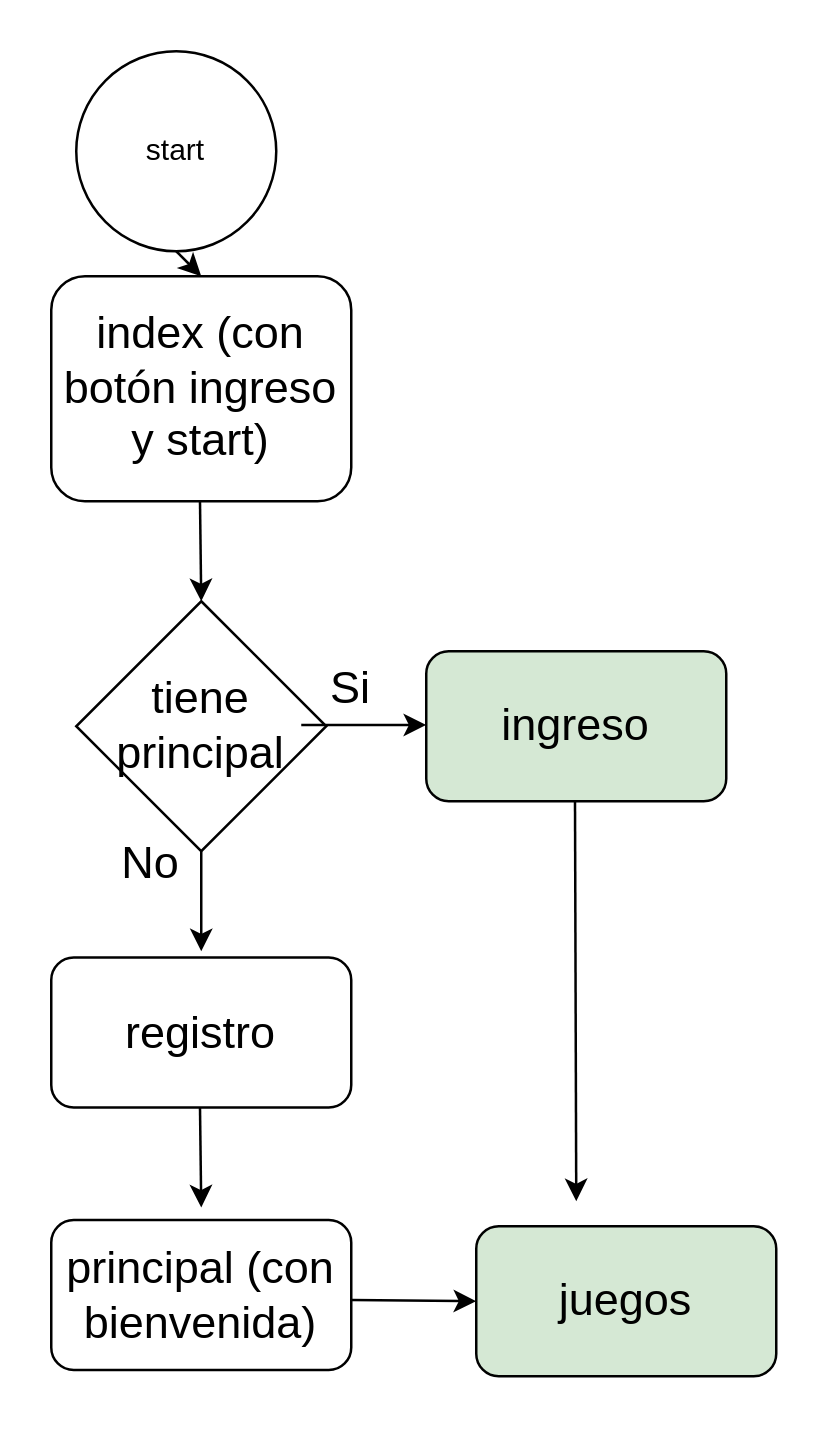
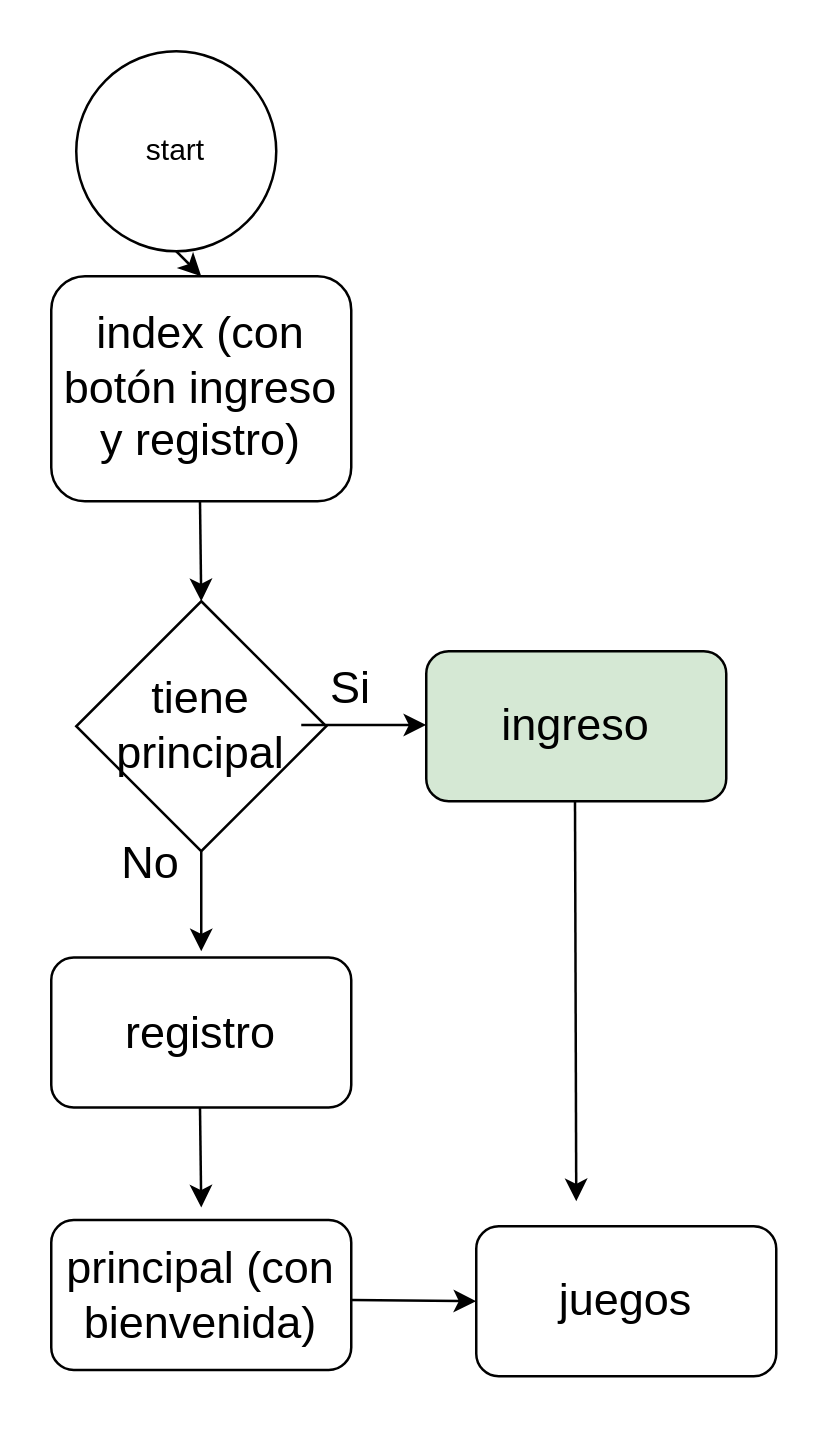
node "index (con botón ingreso y start)": label "index (con botón ingreso y start)" -> "index (con botón ingreso y registro)"
node "juegos": fillcolor #d5e8d4 -> #ffffff
